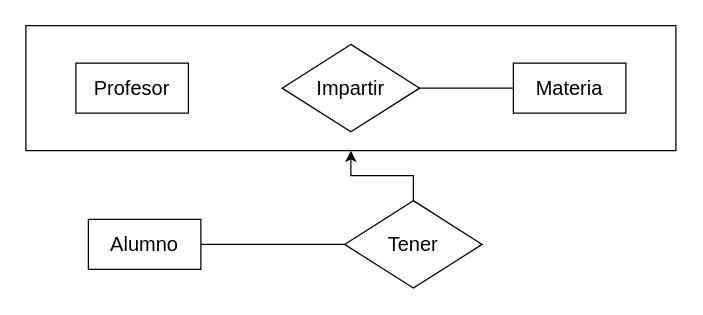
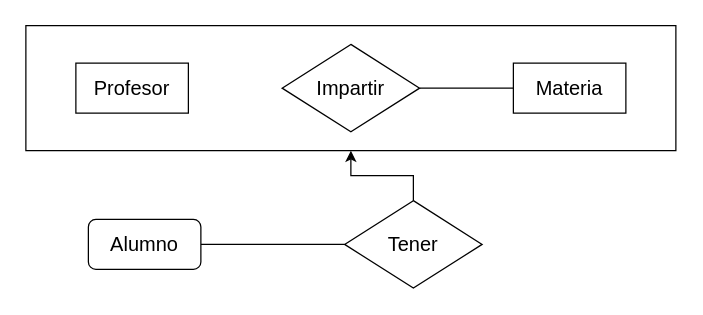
node "Alumno": shape rectangle -> rounded rectangle
